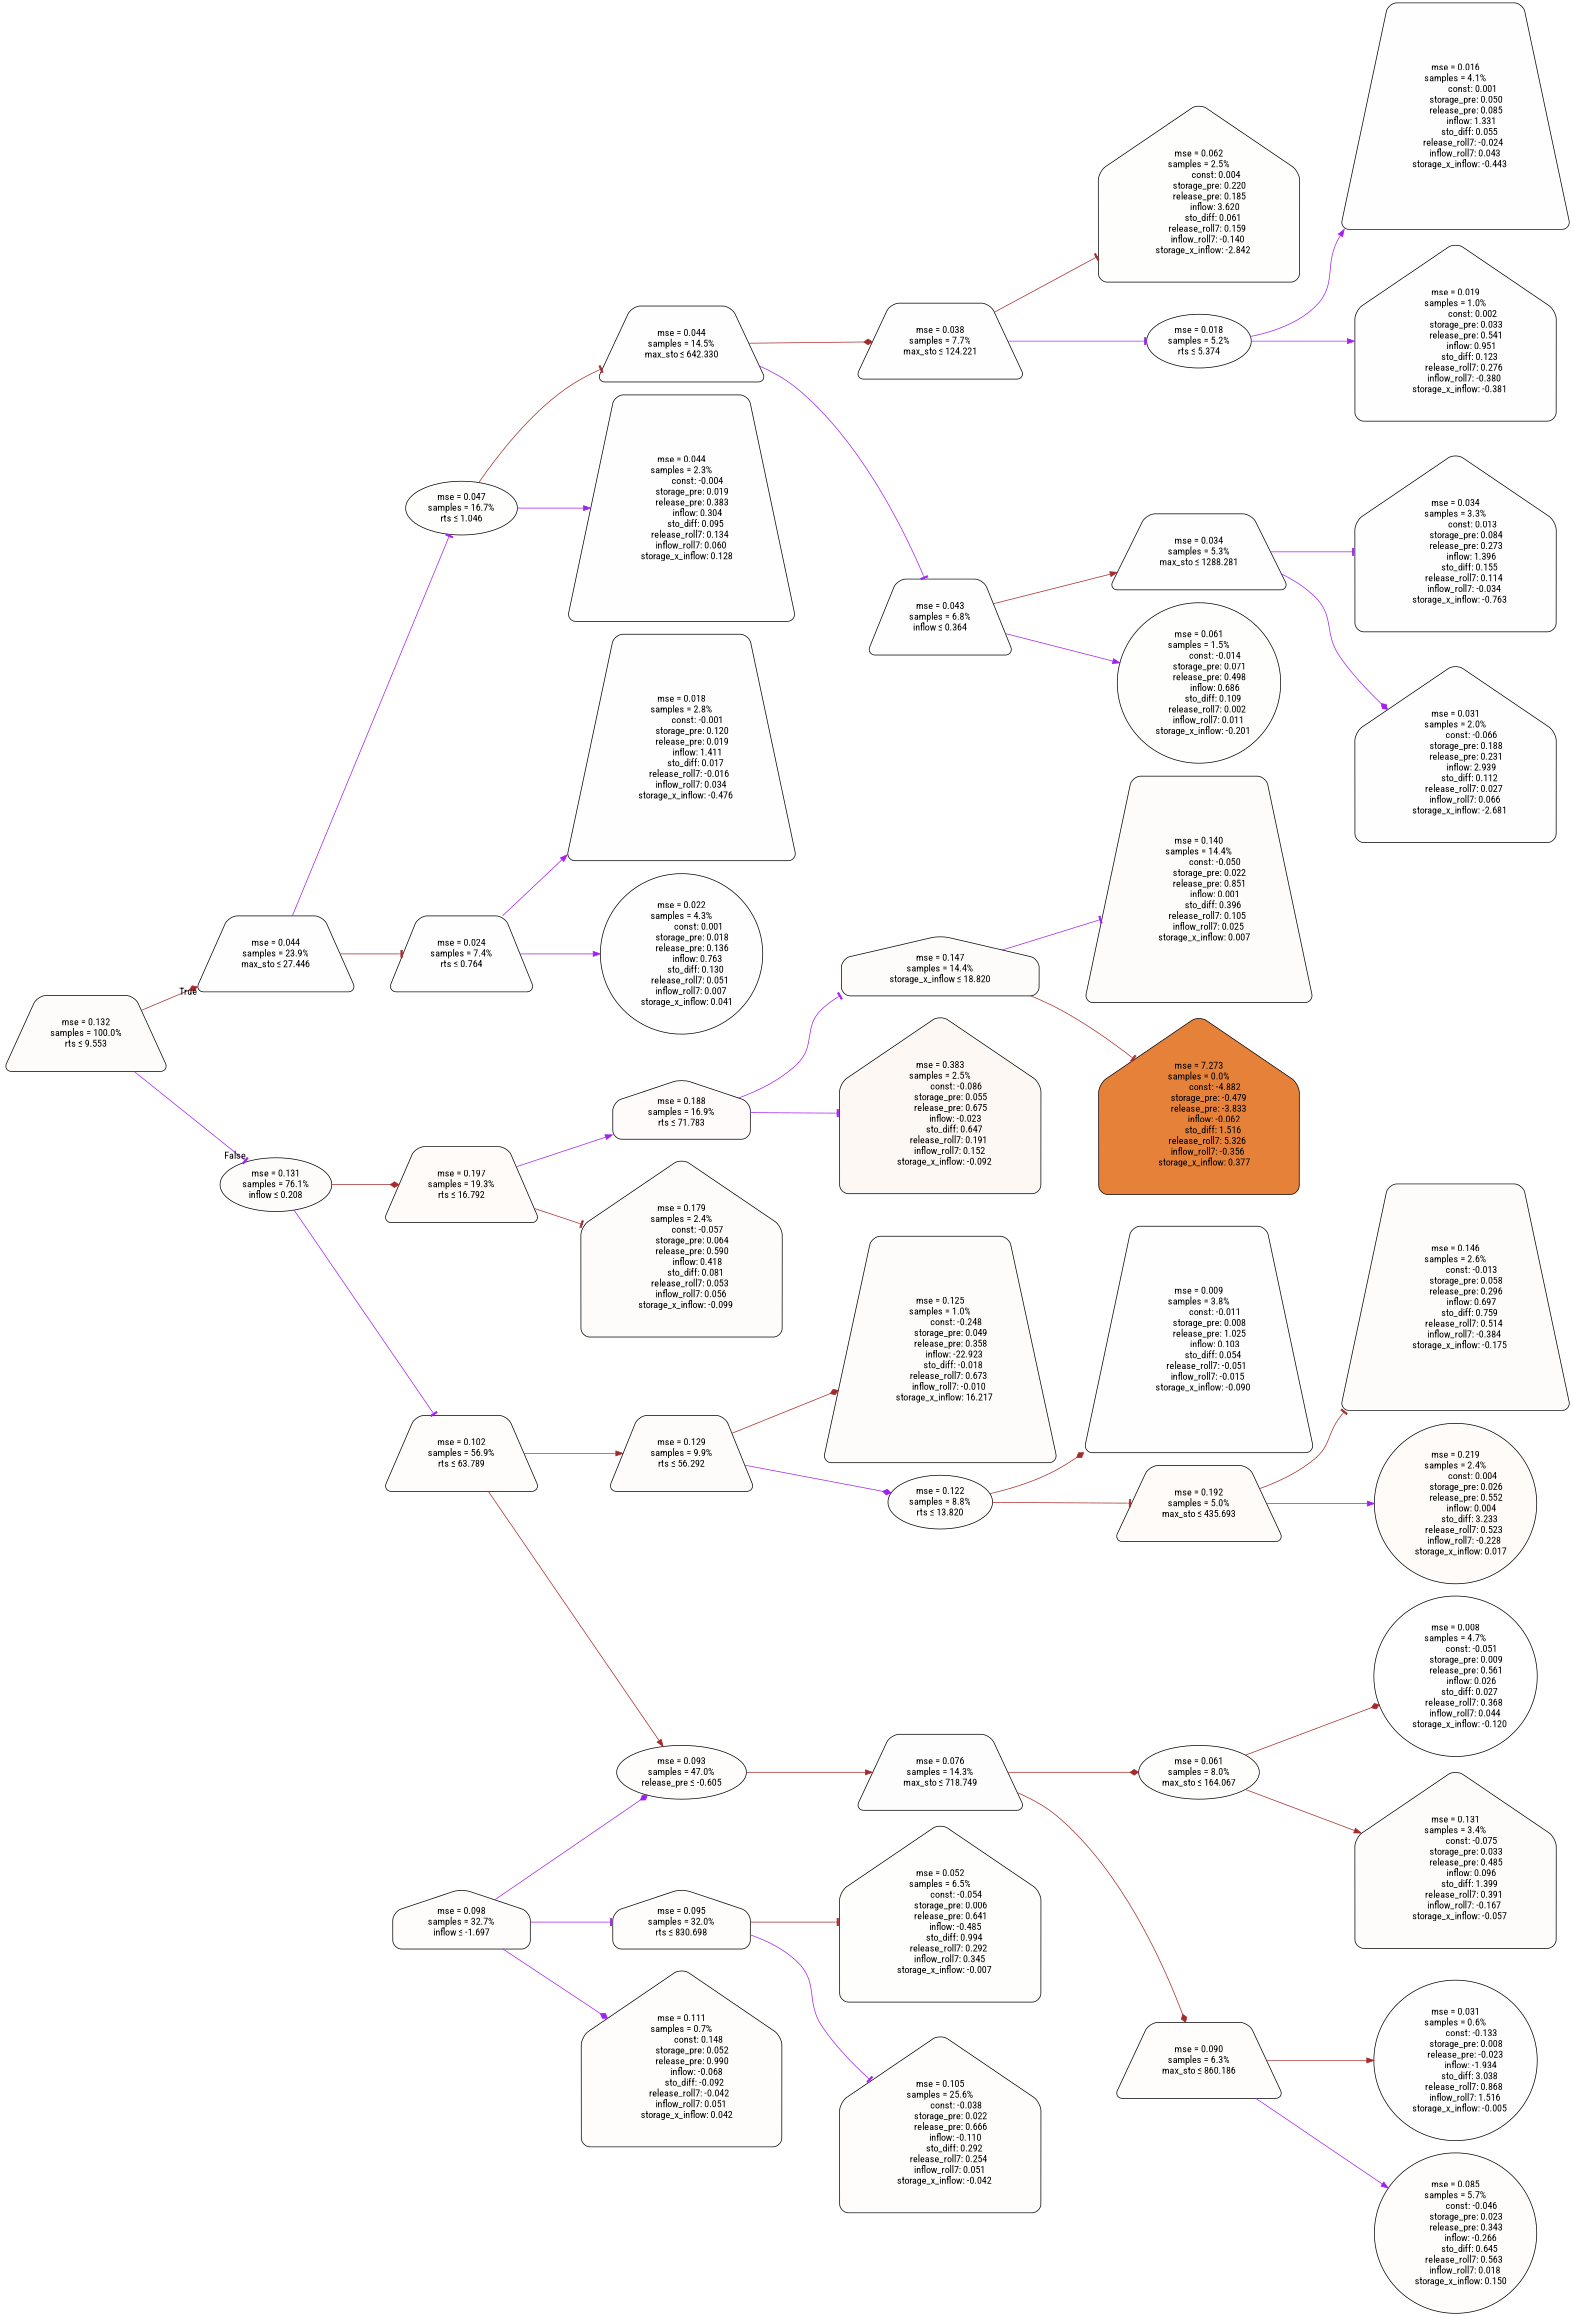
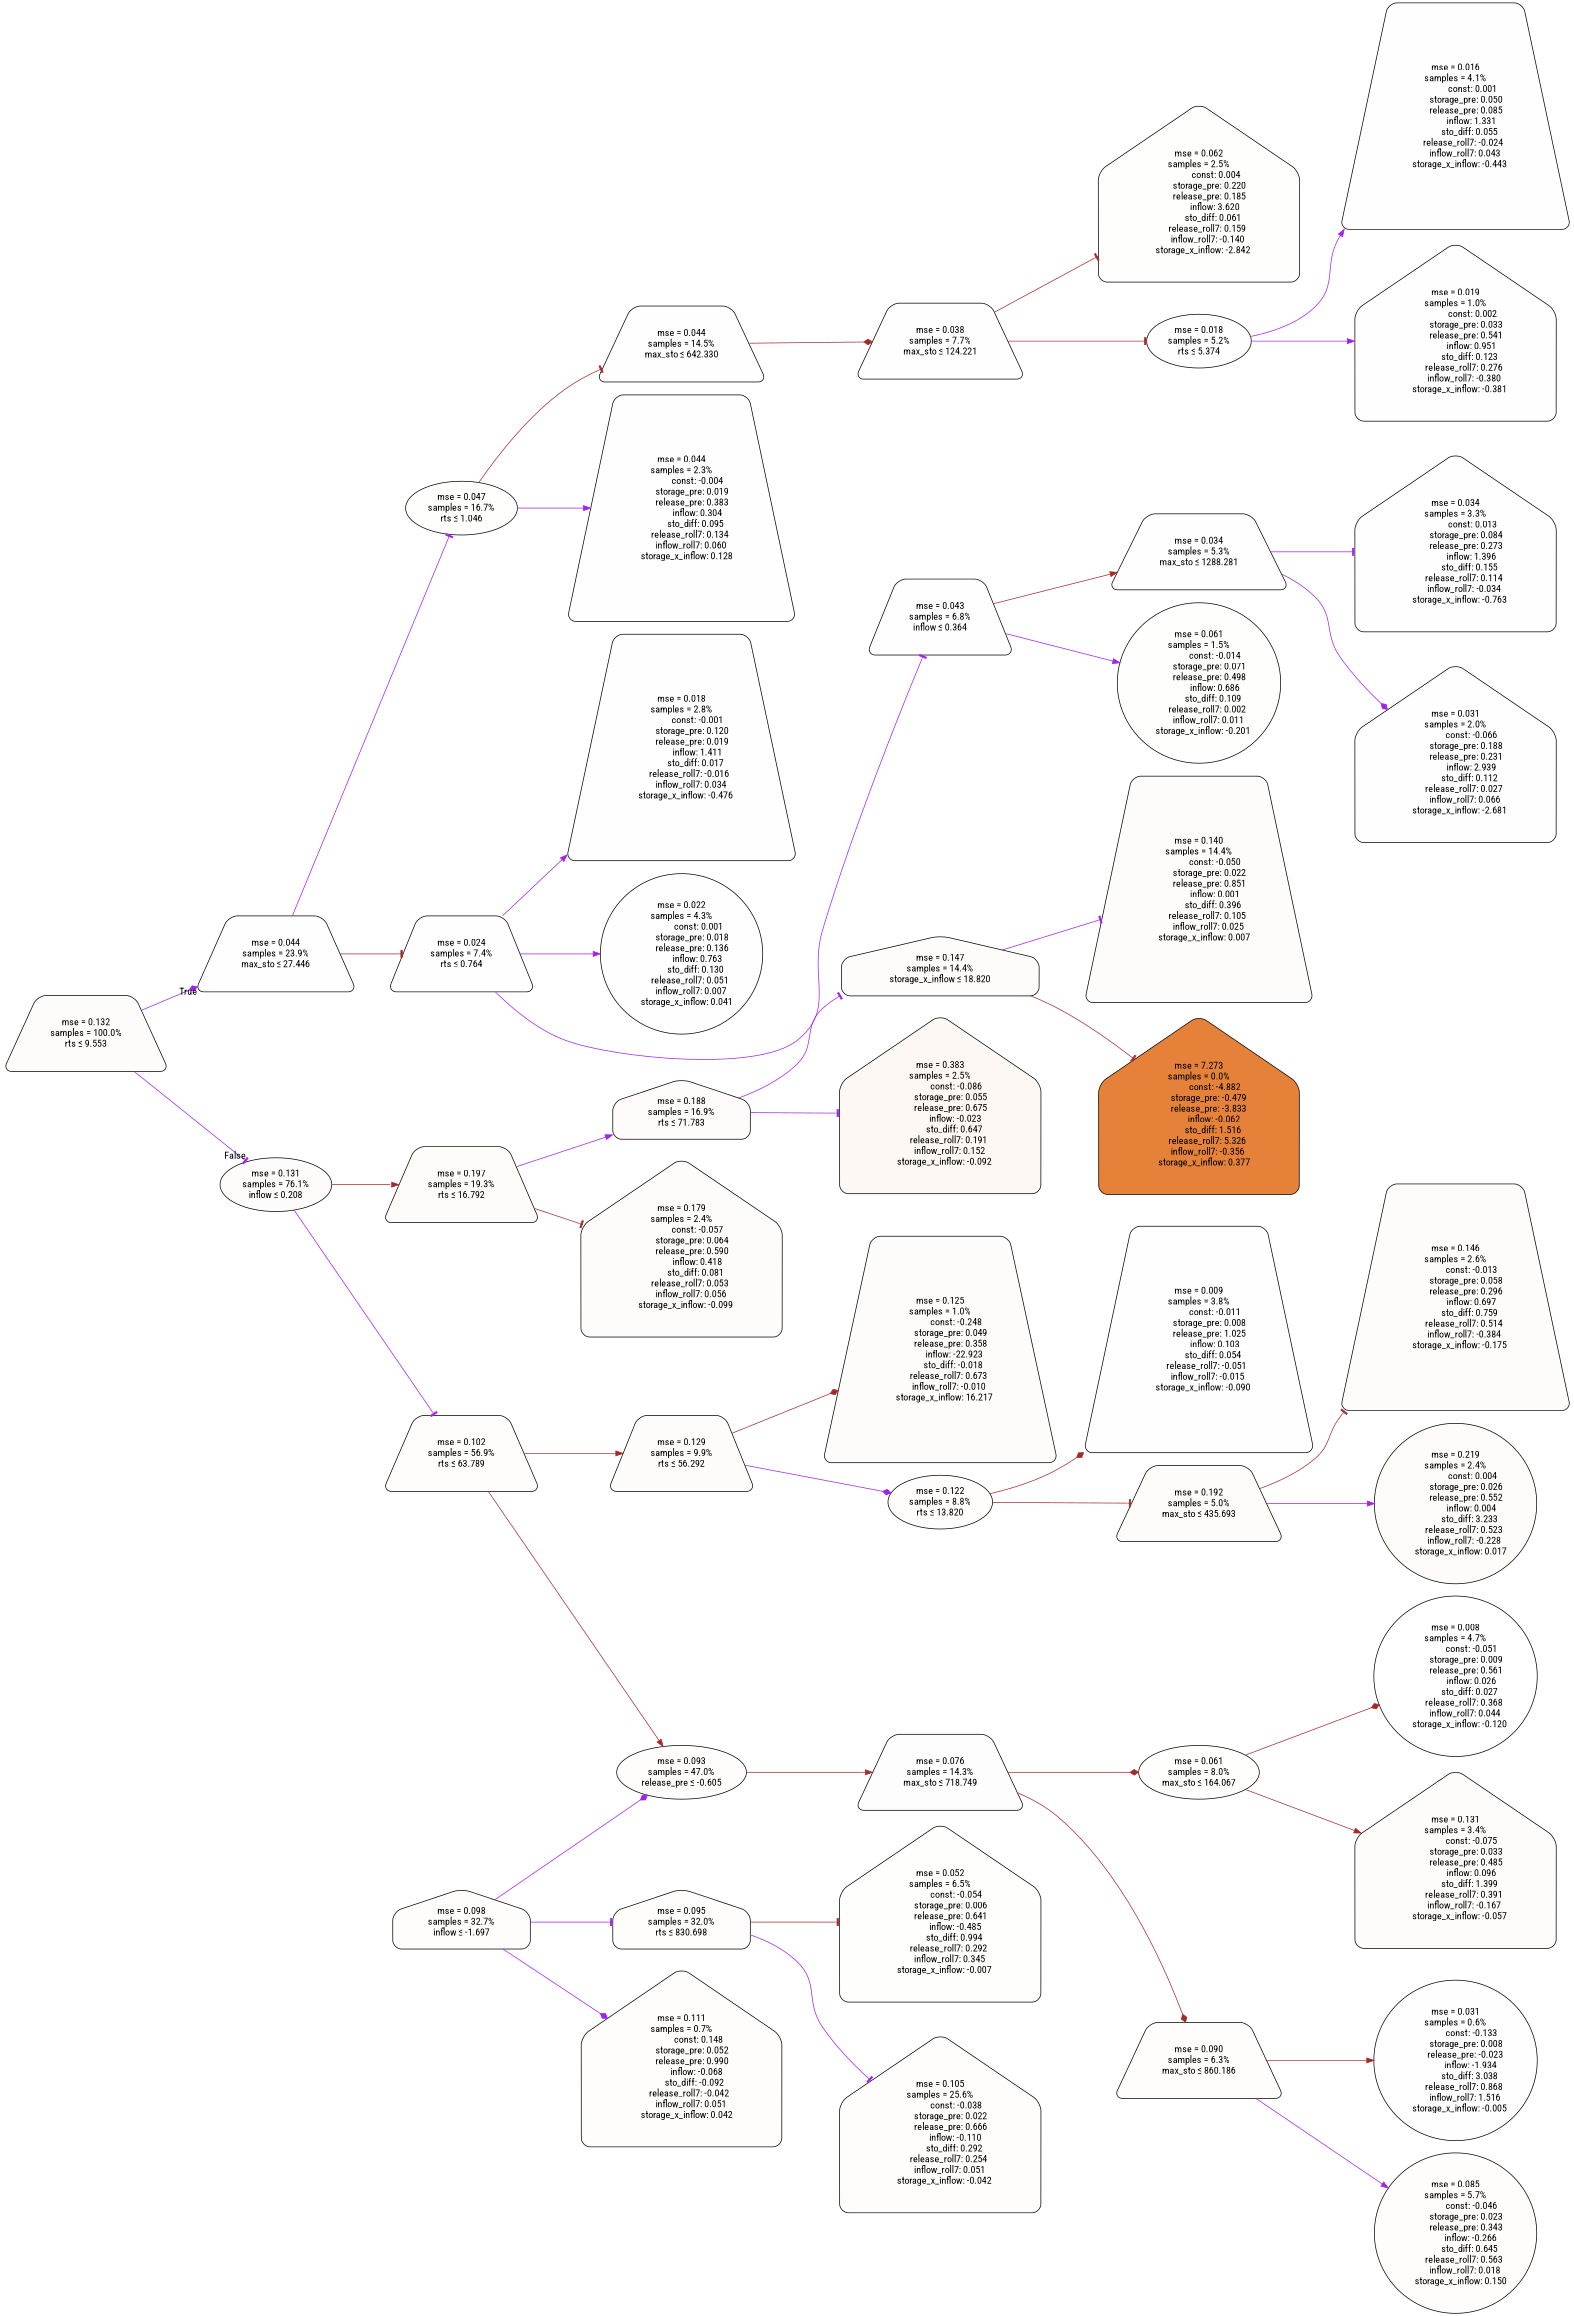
edge "mse = 0.038 samples = 7.7% max_sto ≤ 124.221" -> "mse = 0.018 samples = 5.2% rts ≤ 5.374": color purple -> brown
edge "mse = 0.044 samples = 14.5% max_sto ≤ 642.330" -> "mse = 0.043 samples = 6.8% inflow ≤ 0.364": now "mse = 0.024 samples = 7.4% rts ≤ 0.764" -> "mse = 0.043 samples = 6.8% inflow ≤ 0.364"
edge "mse = 0.132 samples = 100.0% rts ≤ 9.553" -> "mse = 0.044 samples = 23.9% max_sto ≤ 27.446": color brown -> purple
edge "mse = 0.131 samples = 76.1% inflow ≤ 0.208" -> "mse = 0.197 samples = 19.3% rts ≤ 16.792": arrowhead diamond -> normal
